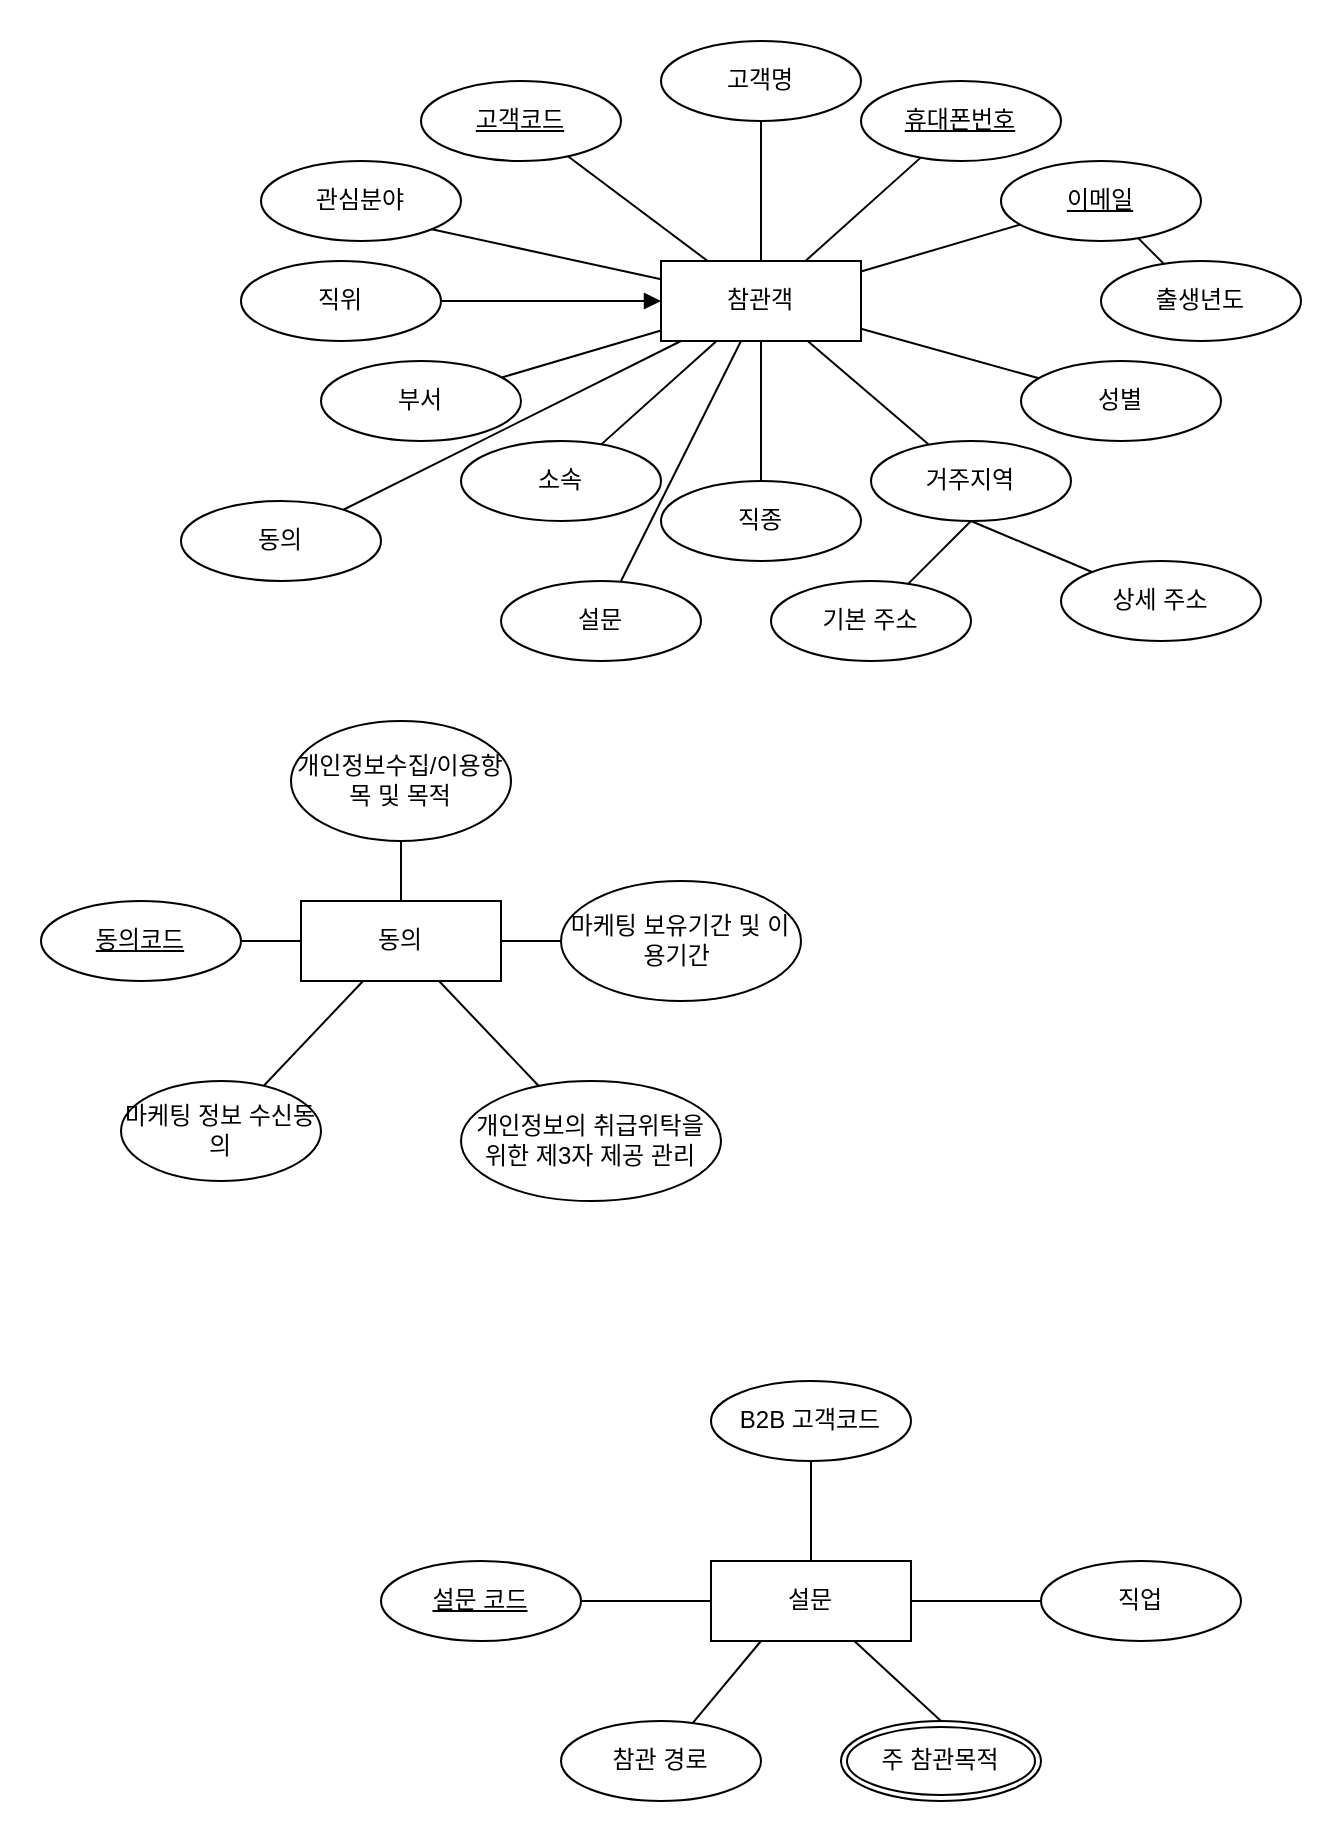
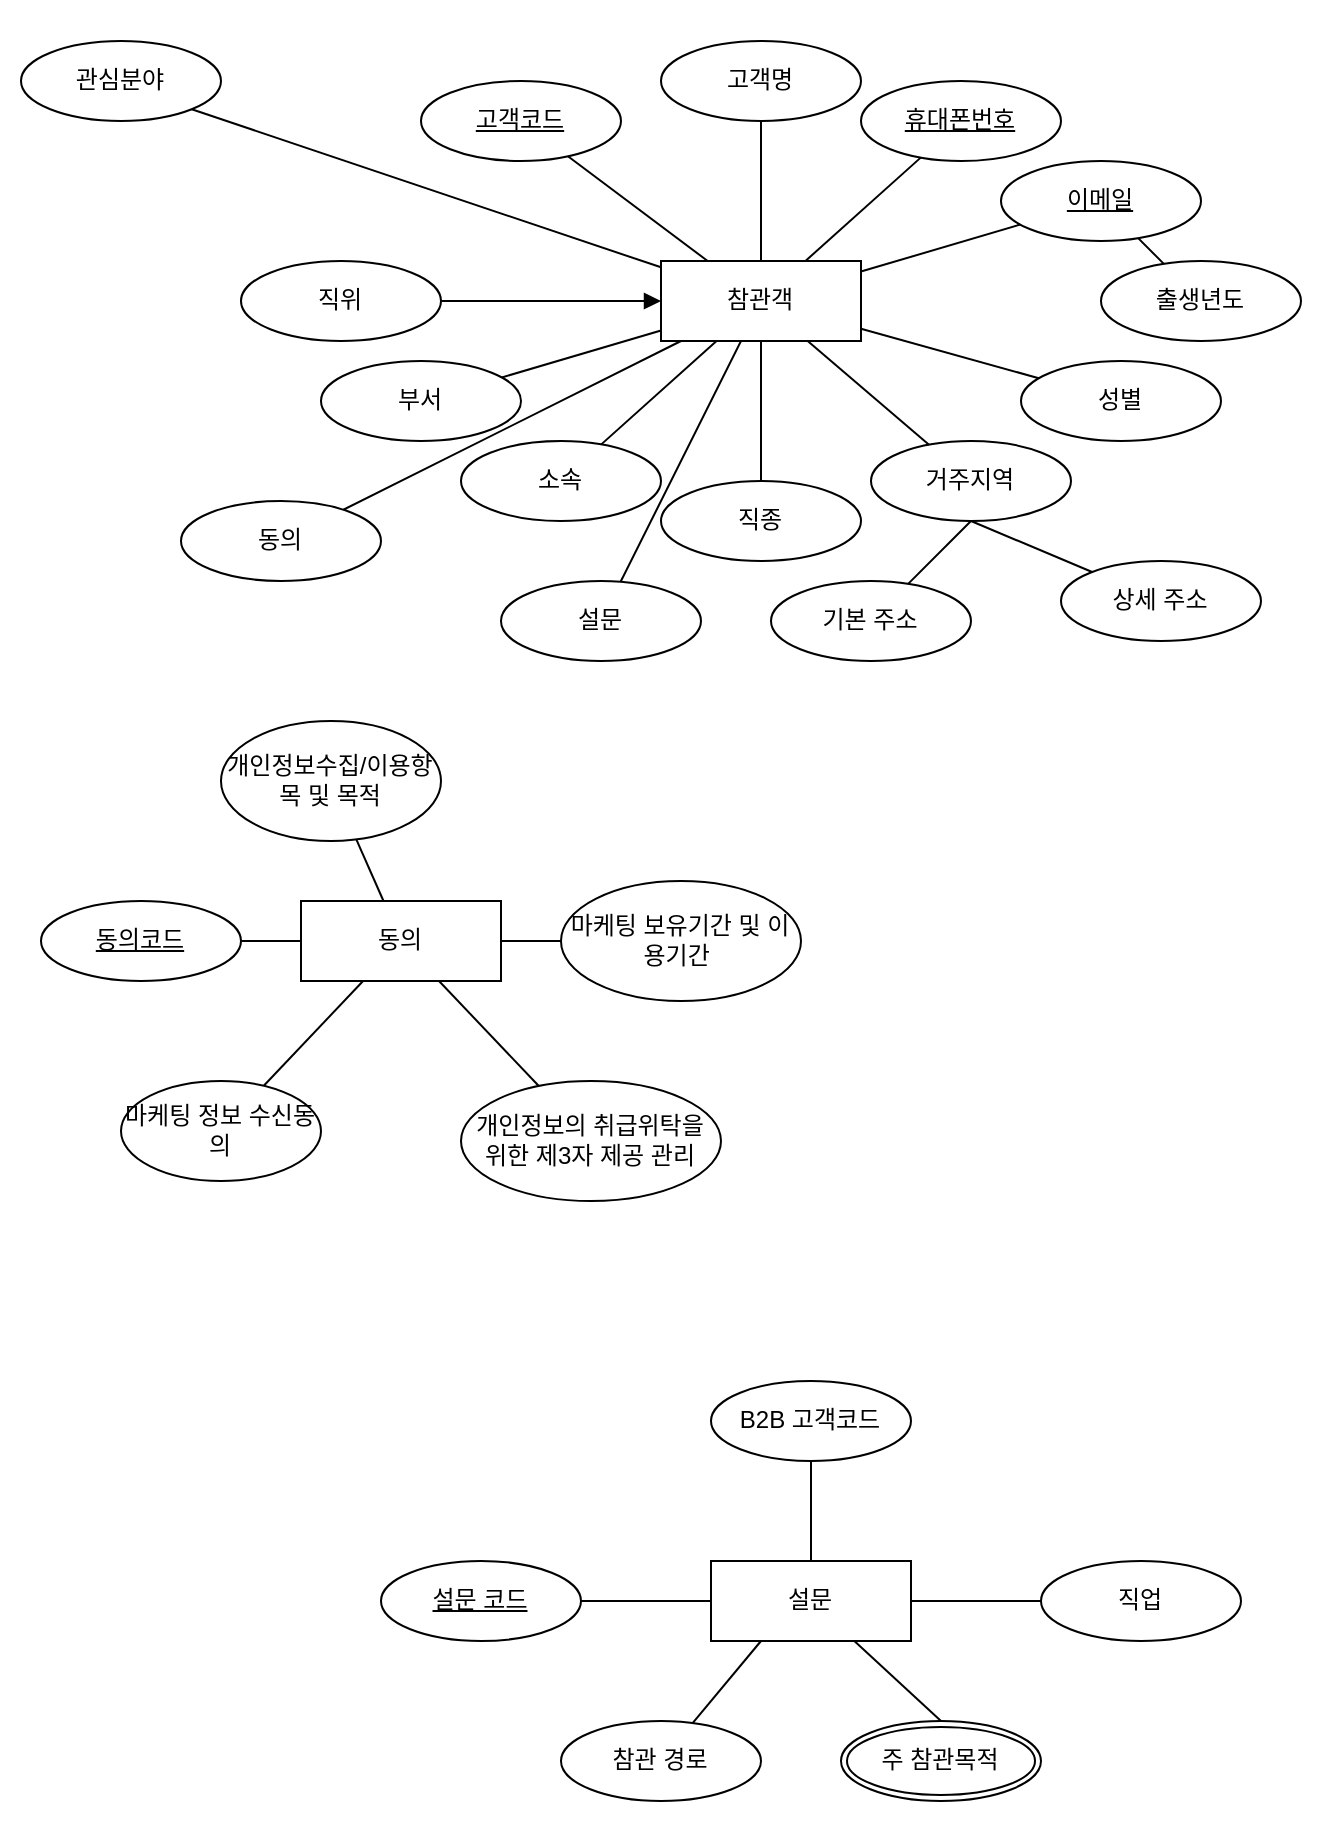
node "관심분야": moved (361, 201) -> (121, 81)
node "개인정보수집/이용항목 및 목적": moved (401, 781) -> (331, 781)
